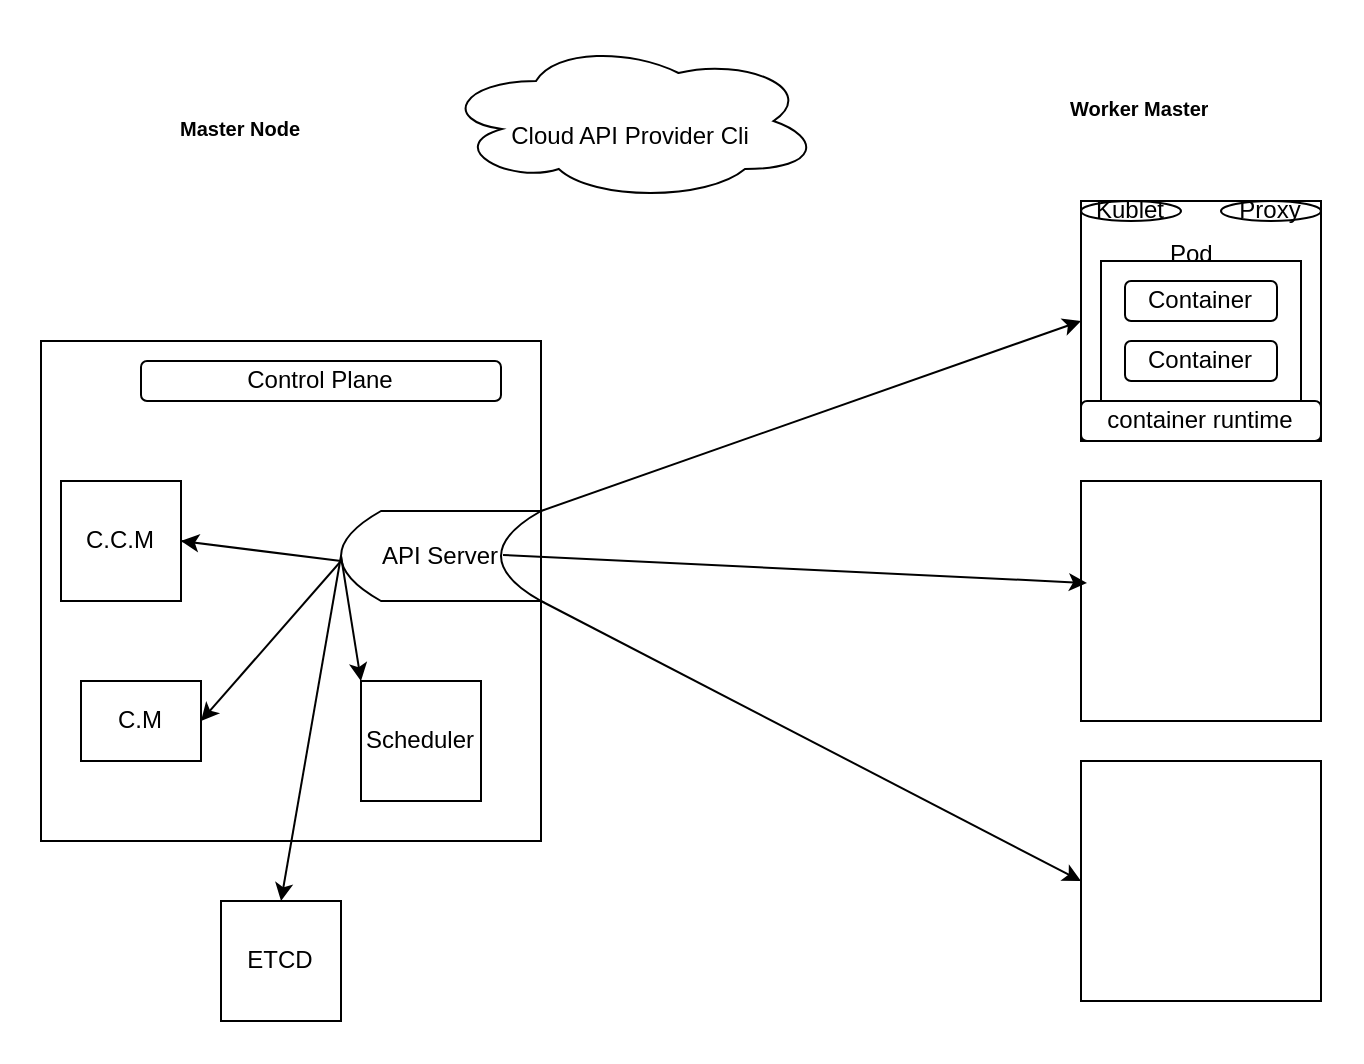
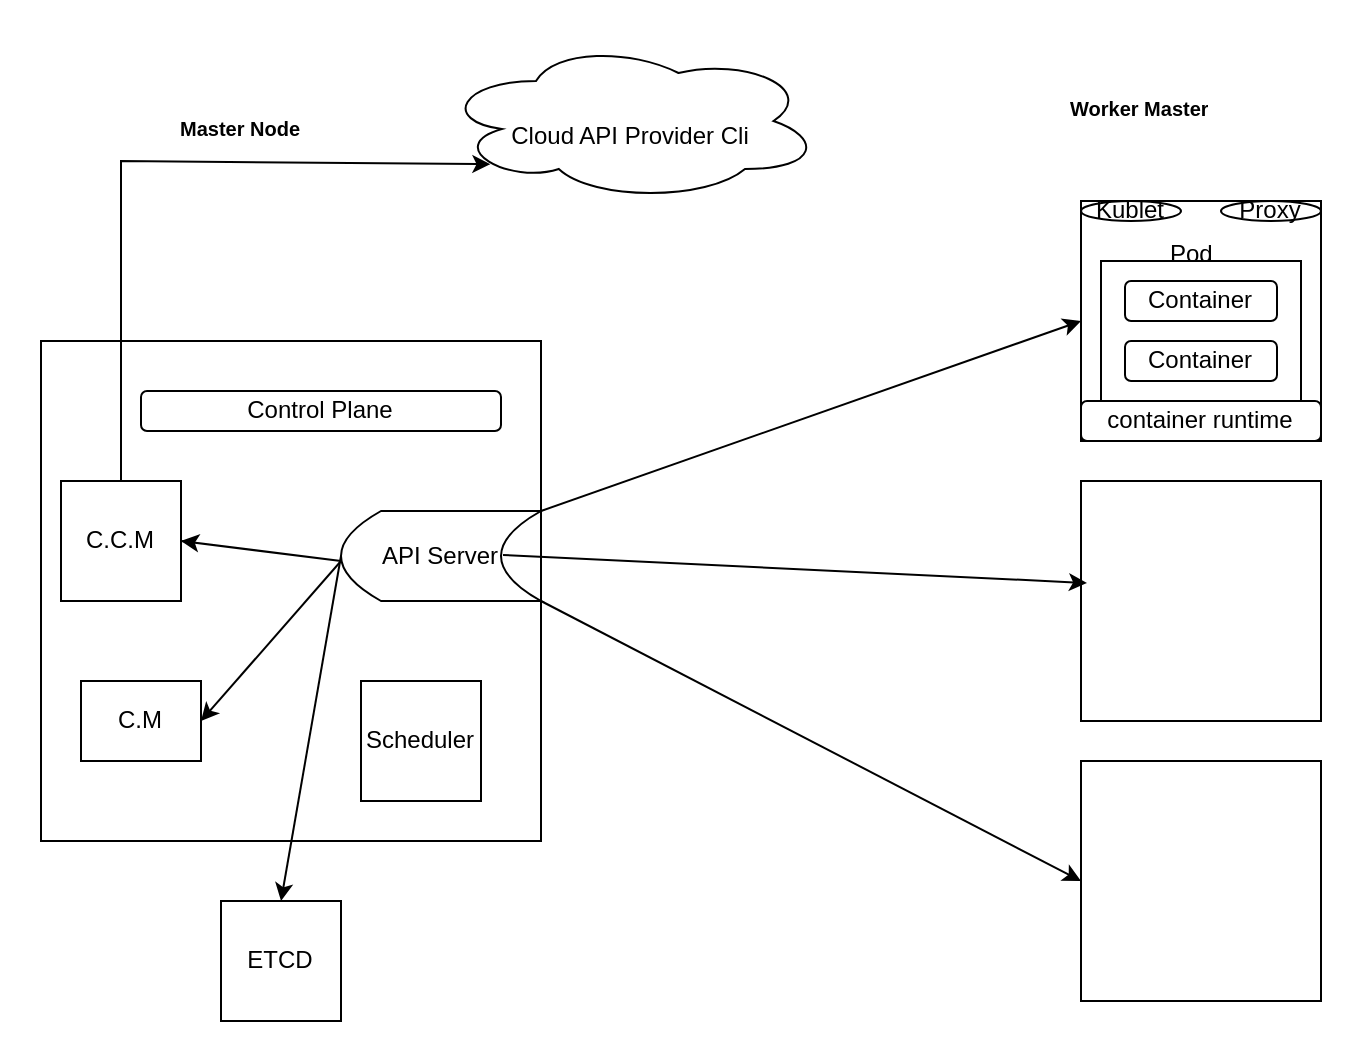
edge "C.C.M" -> "Cloud API Provider Cli": added
node "Control Plane": moved (321, 381) -> (321, 411)
edge "API Server" -> "Scheduler": removed
